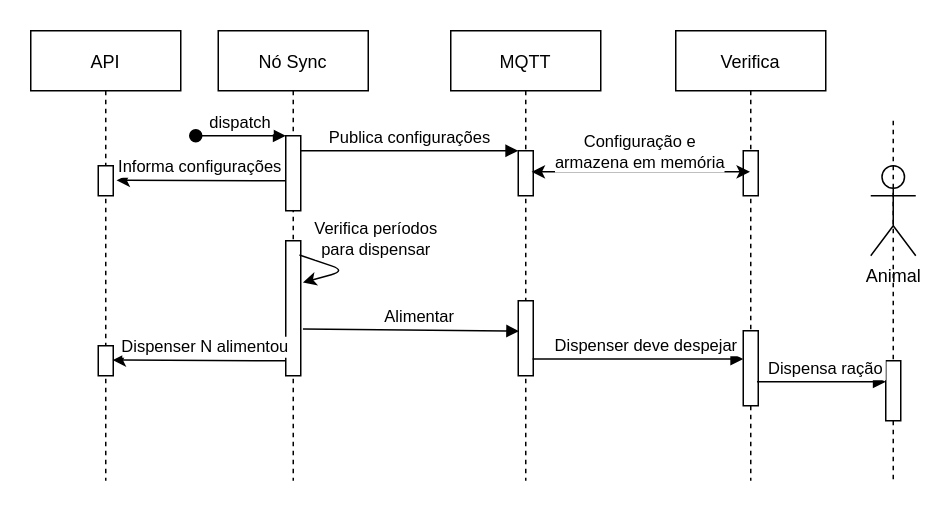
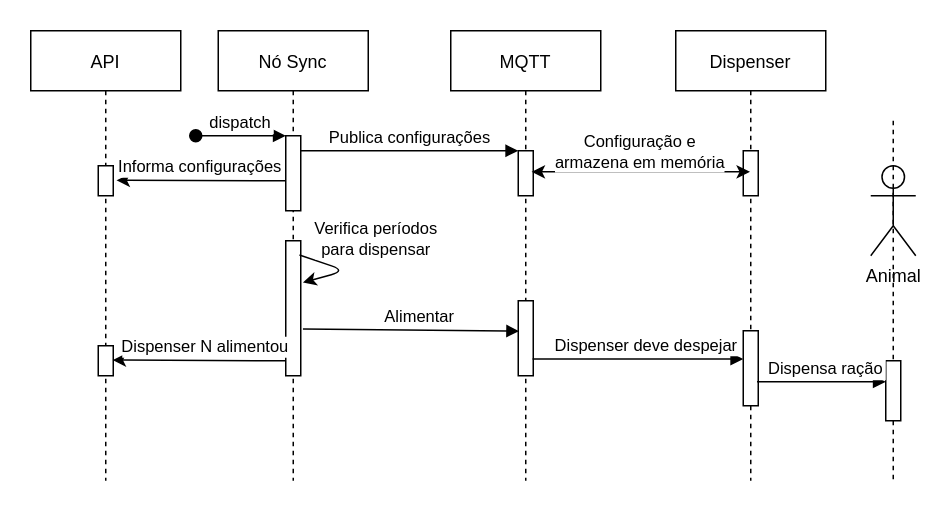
node "Verifica": label "Verifica" -> "Dispenser"
